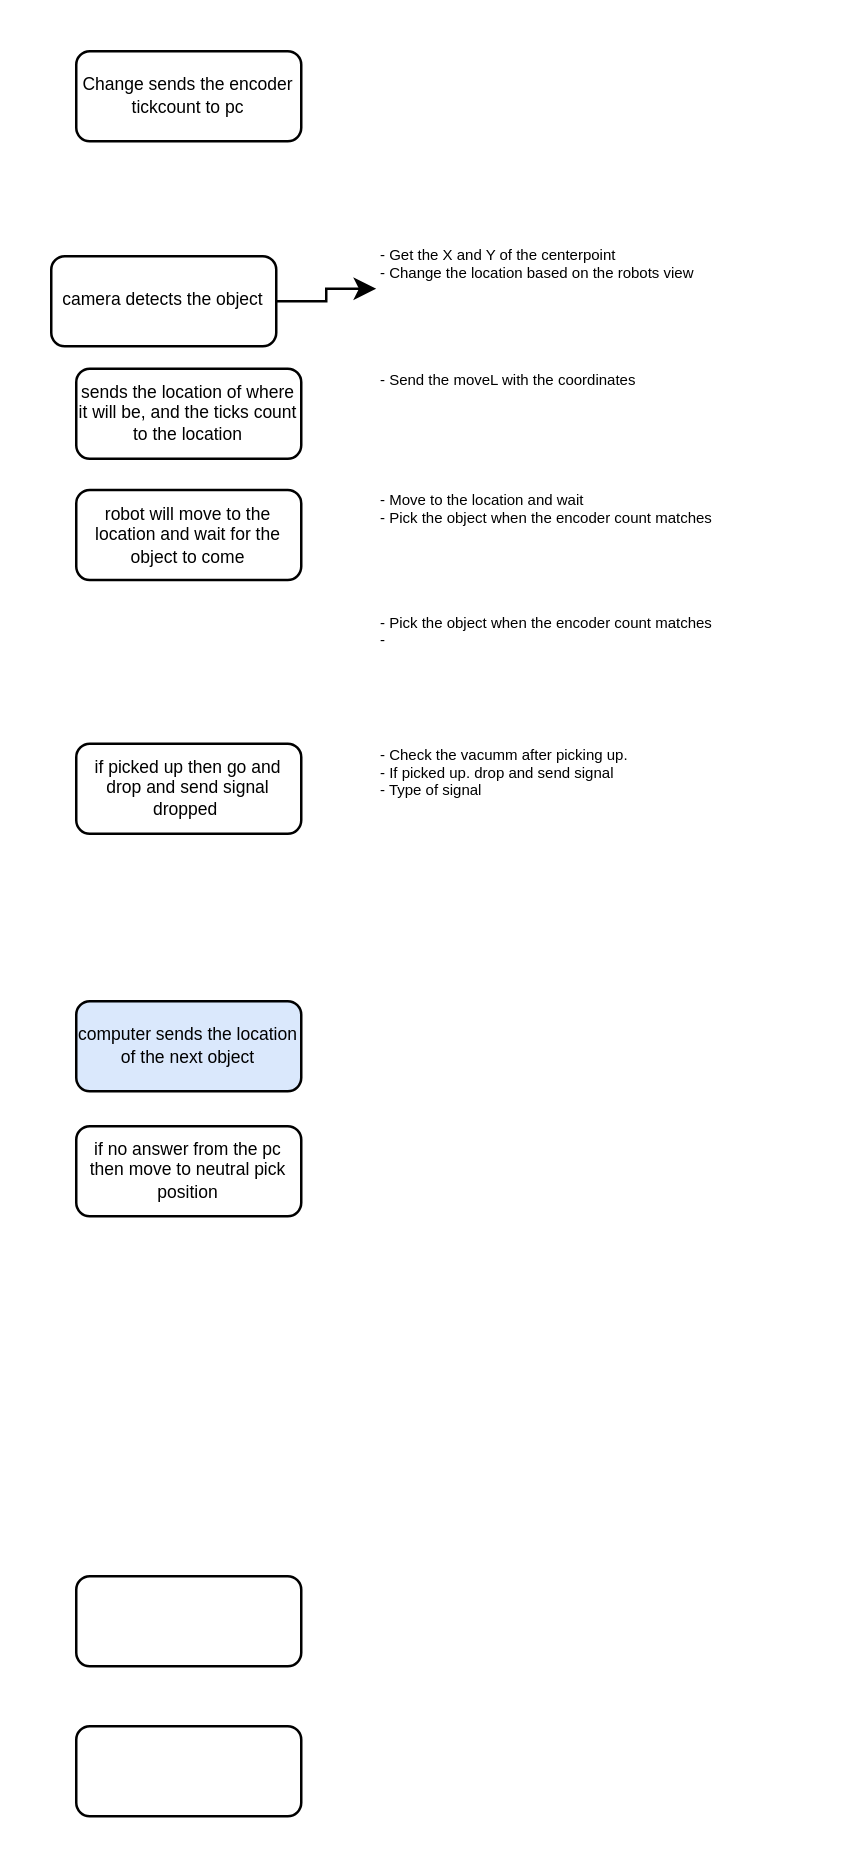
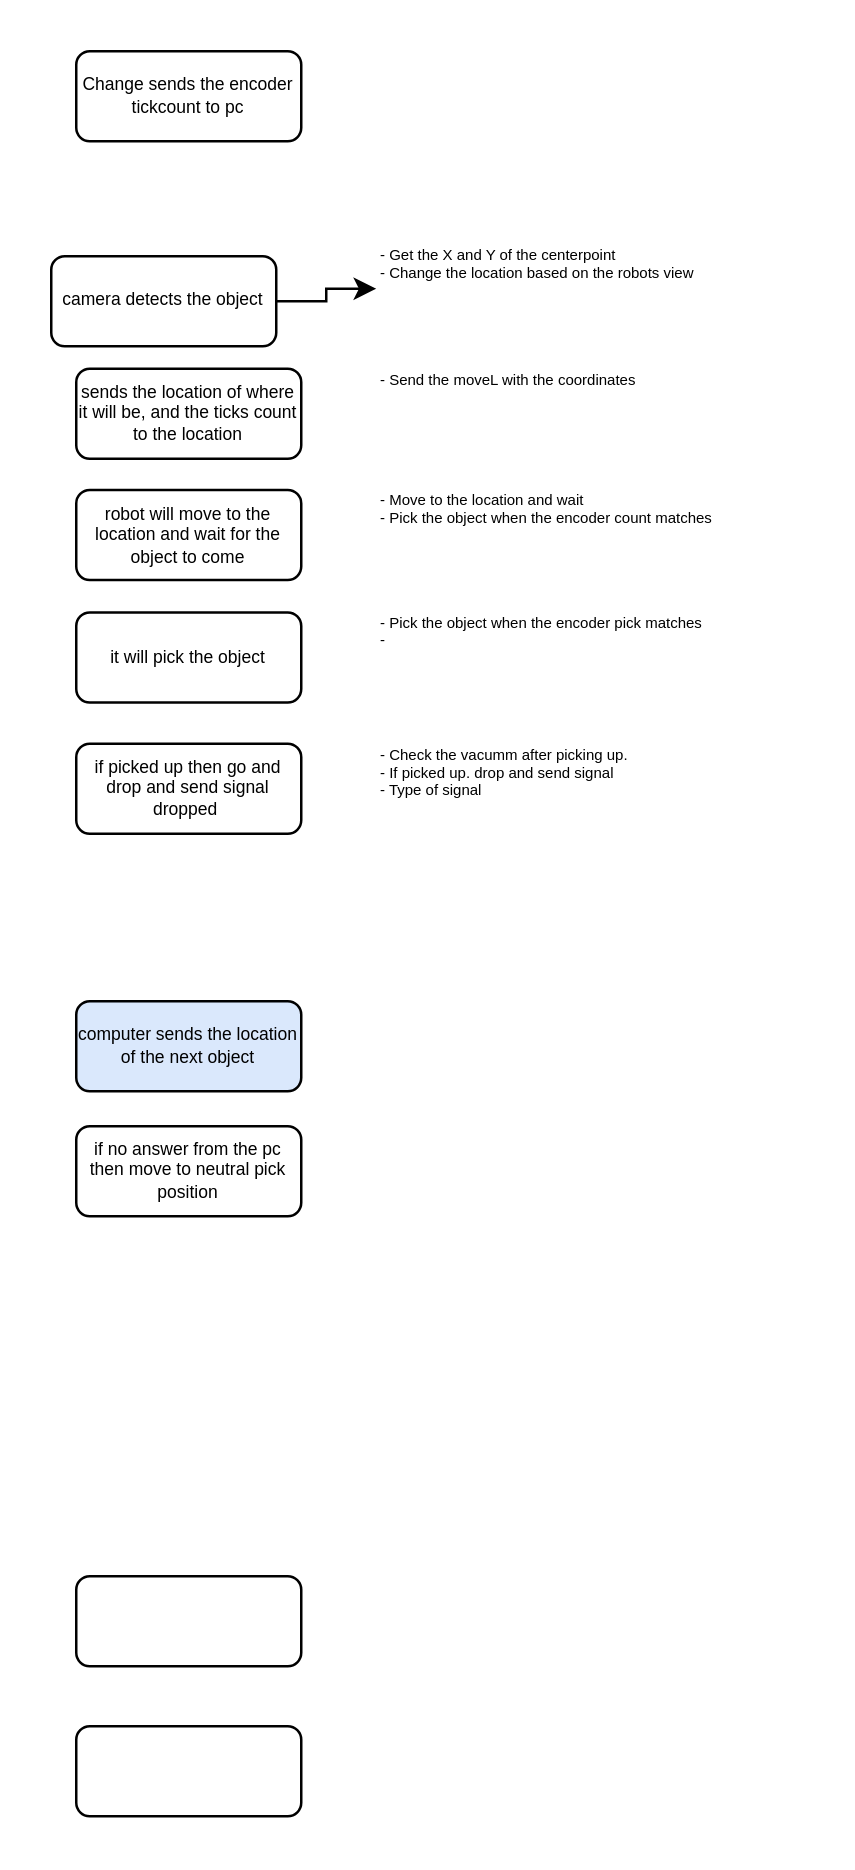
node "- Pick the object when the encoder count matches -": label "- Pick the object when the encoder count matches -" -> "- Pick the object when the encoder pick matches -"
node "it will pick the object": added
